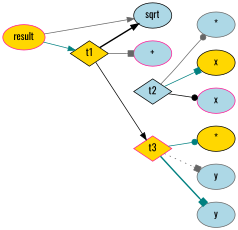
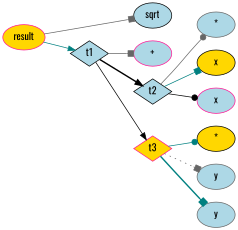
edge "result" -> "sqrt": arrowhead normal -> box
edge "t1" -> "sqrt": now "t1" -> "t2"
node "t1": fillcolor gold -> lightblue
